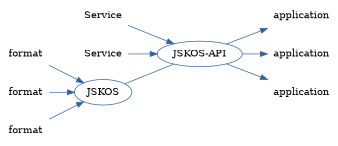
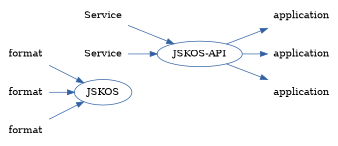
edge "JSKOS-API" -- "JSKOS": removed
